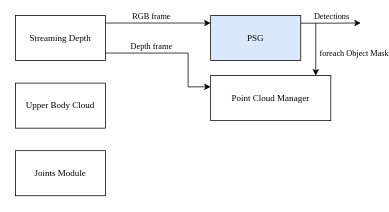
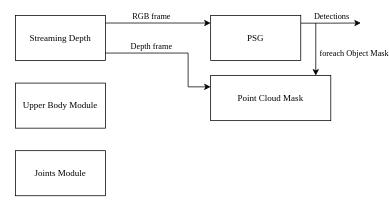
node "PSG": fillcolor #dae8fc -> #ffffff
node "Point Cloud Manager": label "Point Cloud Manager" -> "Point Cloud Mask"
node "Upper Body Cloud": label "Upper Body Cloud" -> "Upper Body Module"
